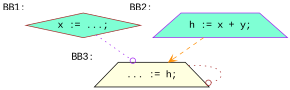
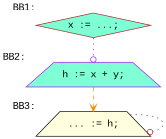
edge "x := ...; BB1:" -> "... := h; BB3:": now "x := ...; BB1:" -> "h := x + y; BB2:"
